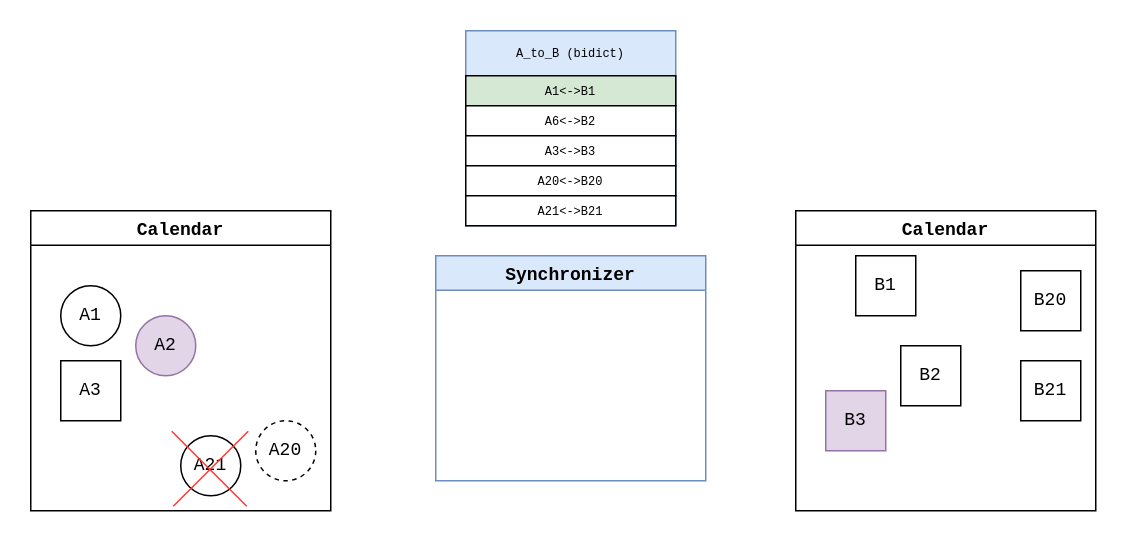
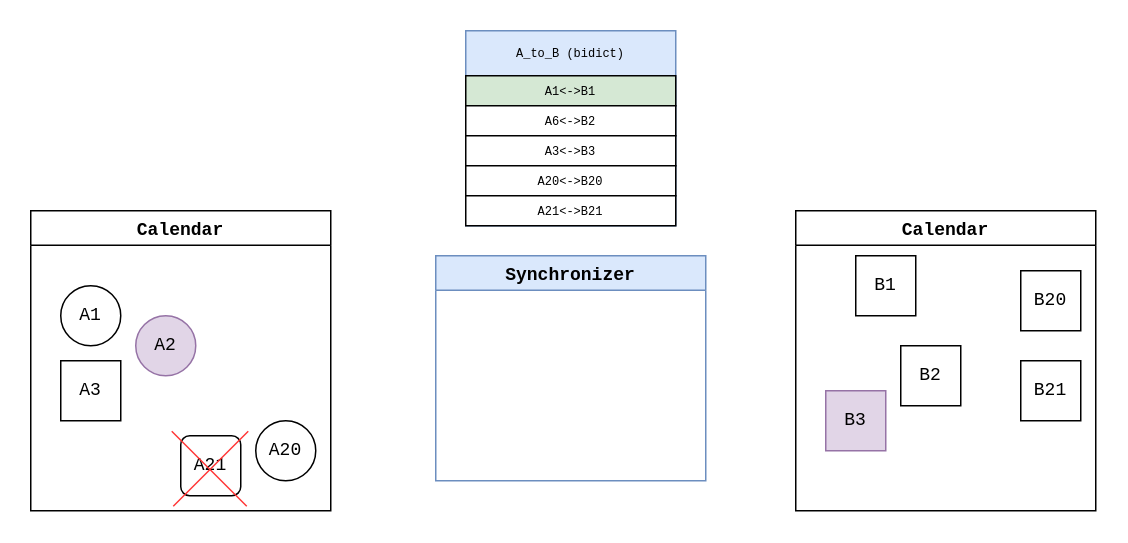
node "A20": style dashed -> solid
node "A21": shape ellipse -> rounded rectangle
